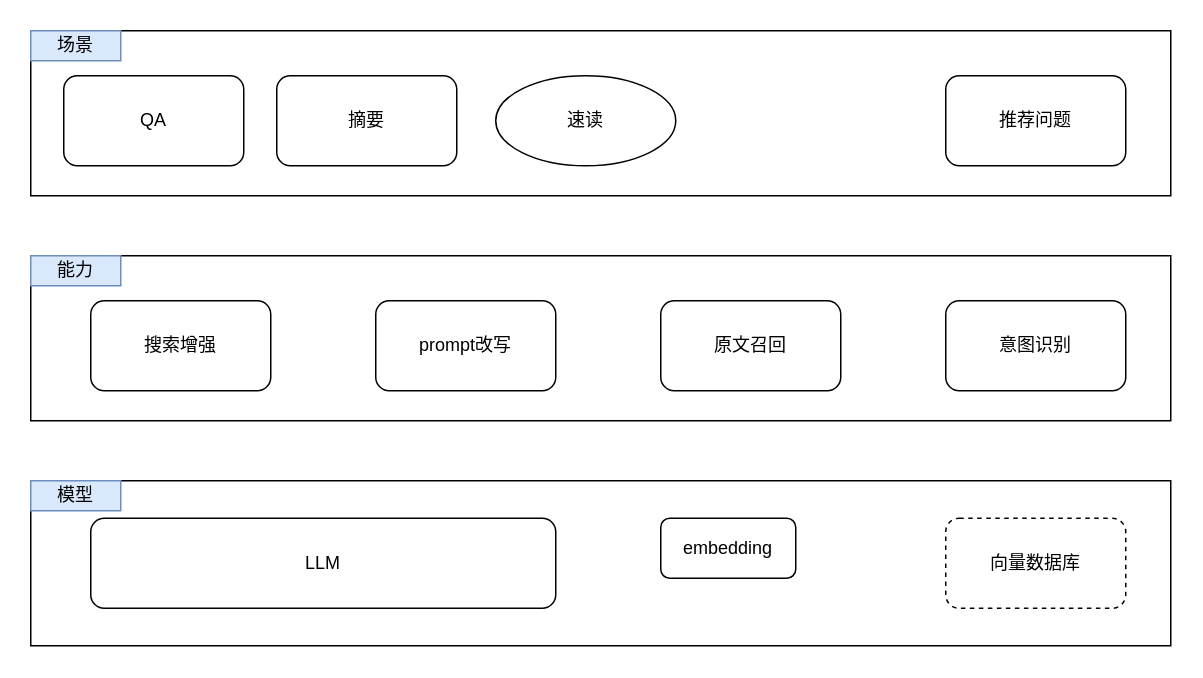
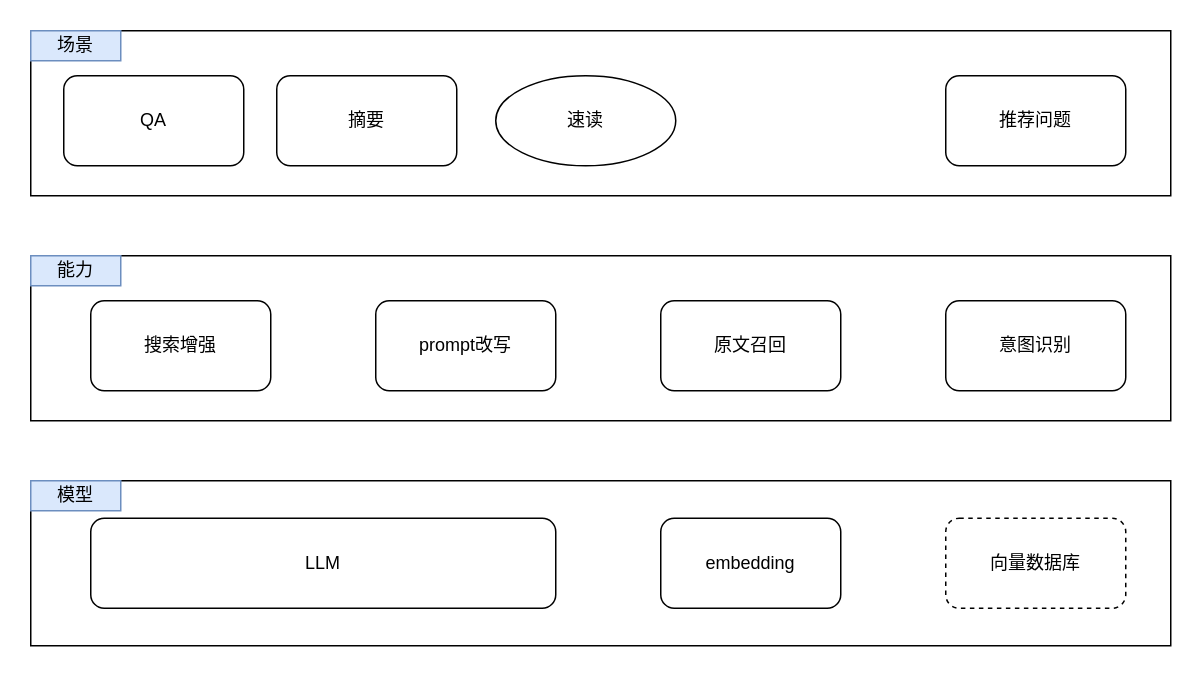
node "embedding": size 135x60 -> 180x90
